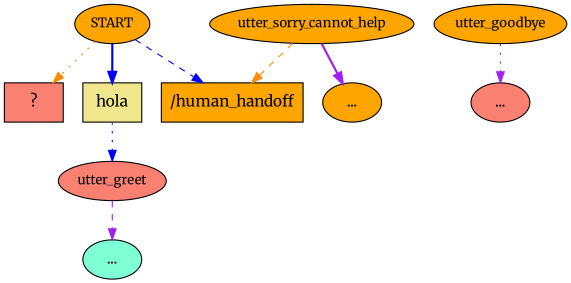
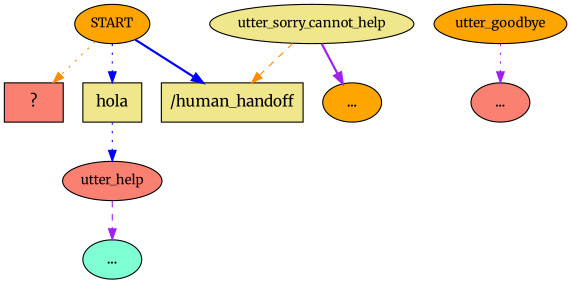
node "utter_sorry_cannot_help": fillcolor orange -> khaki
edge "START" -> "hola": style bold -> dotted
edge "START" -> "/human_handoff": style dashed -> bold
node "/human_handoff": fillcolor orange -> khaki
node "utter_greet": label "utter_greet" -> "utter_help"
